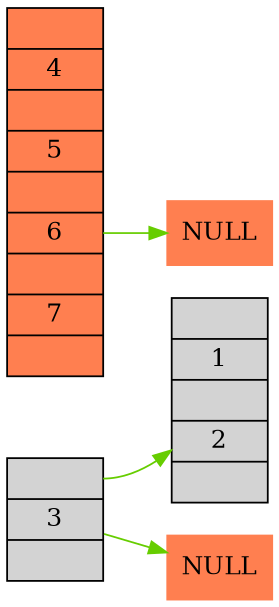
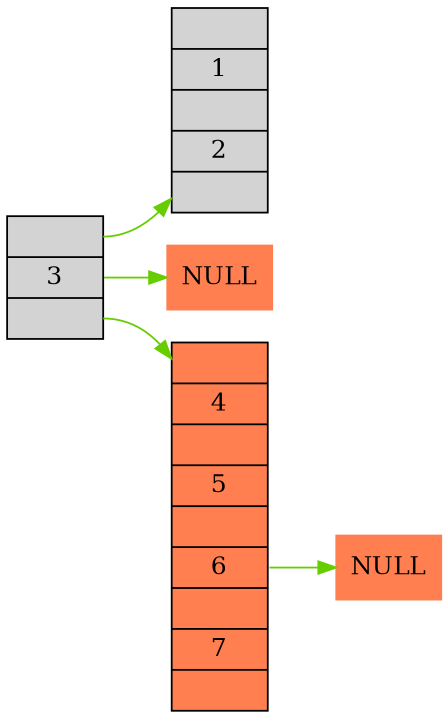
edge "3" -> "4": added
